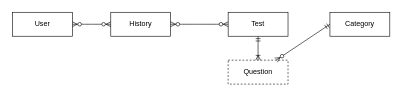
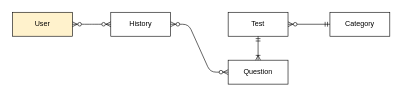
node "User": fillcolor #ffffff -> #fff2cc
edge "History" -- "Test": now "History" -- "Question"
edge "Category" -- "Question": now "Category" -- "Test"
node "Question": style dashed -> solid
